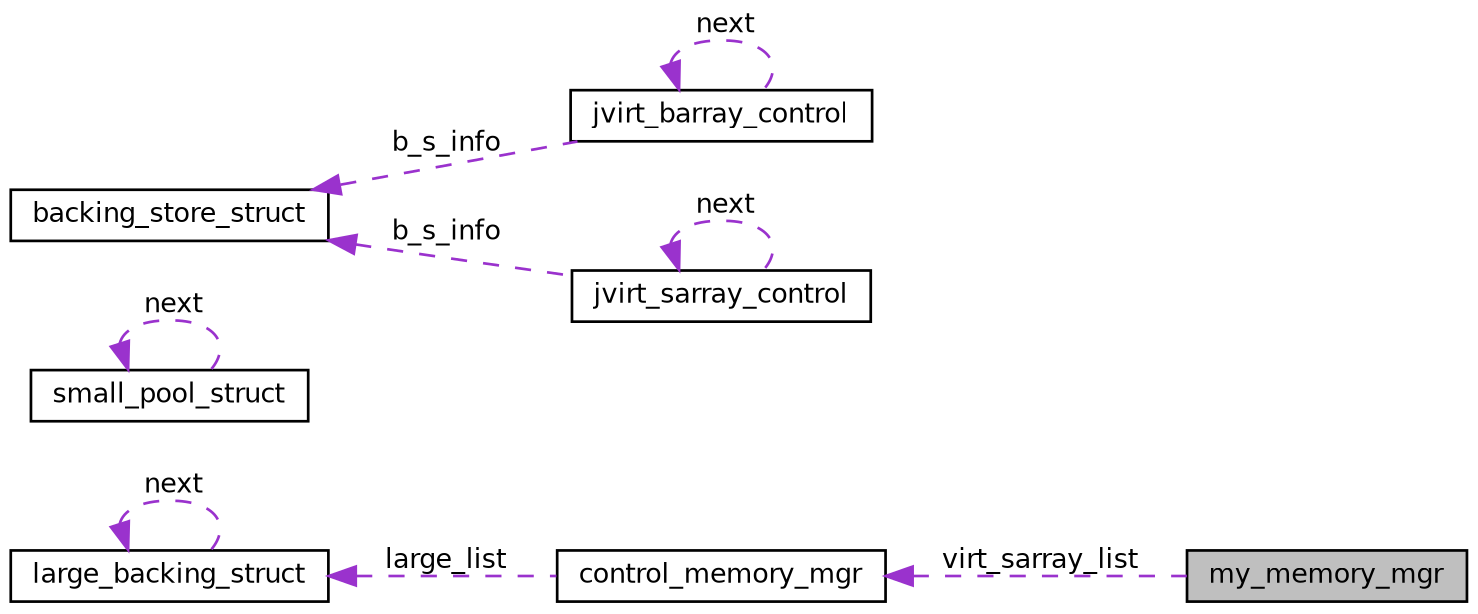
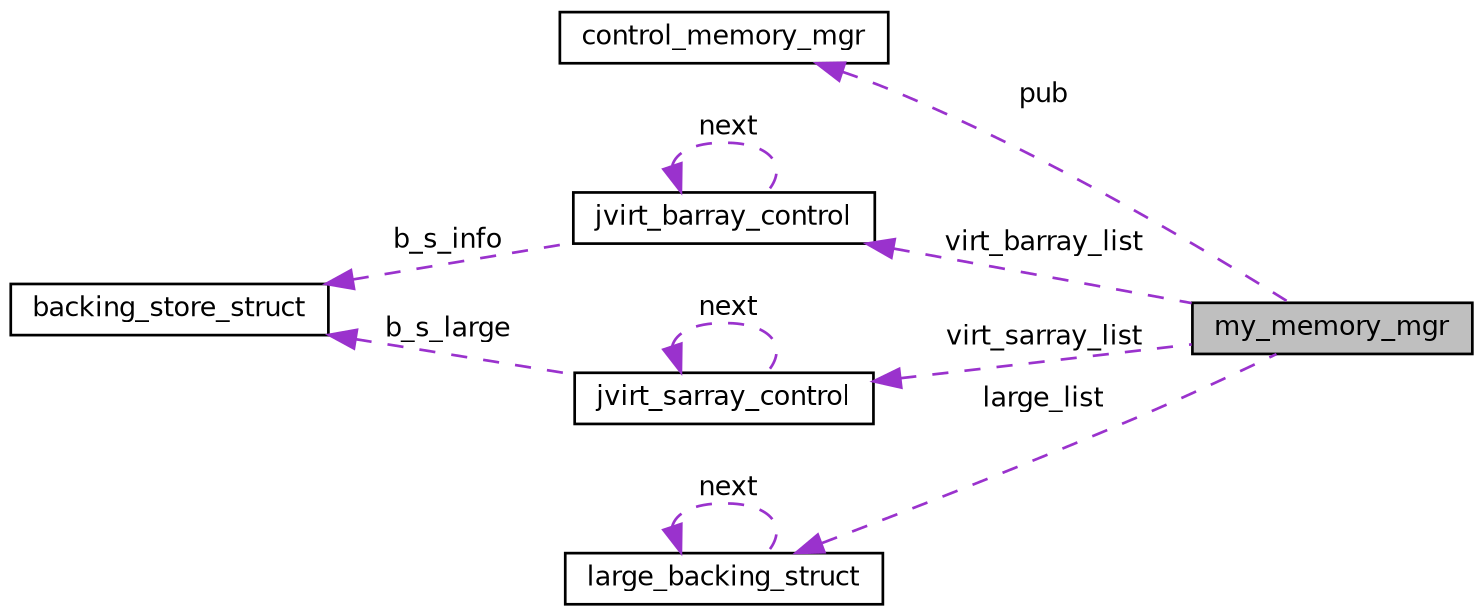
edge "jvirt_sarray_control" -> "backing_store_struct": label " b_s_info" -> " b_s_large"
edge "my_memory_mgr" -> "jvirt_barray_control": added, label "virt_barray_list"
edge "my_memory_mgr" -> "jvirt_sarray_control": added, label "virt_sarray_list"
node "small_pool_struct": removed
edge "my_memory_mgr" -> "control_memory_mgr": label " virt_sarray_list" -> " pub"
edge "control_memory_mgr" -> "large_backing_struct": now "my_memory_mgr" -> "large_backing_struct"
